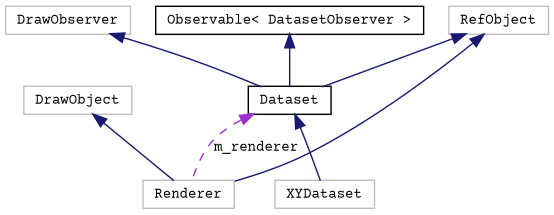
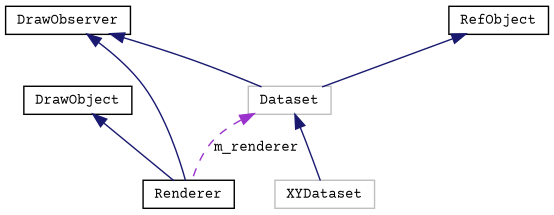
node "DrawObserver": color grey75 -> black
node "Observable< DatasetObserver >": removed
node "RefObject": color grey75 -> black
node "DrawObject": color grey75 -> black
node "Dataset": color black -> grey75
edge "Renderer" -> "RefObject": now "Renderer" -> "DrawObserver"
node "Renderer": color grey75 -> black
